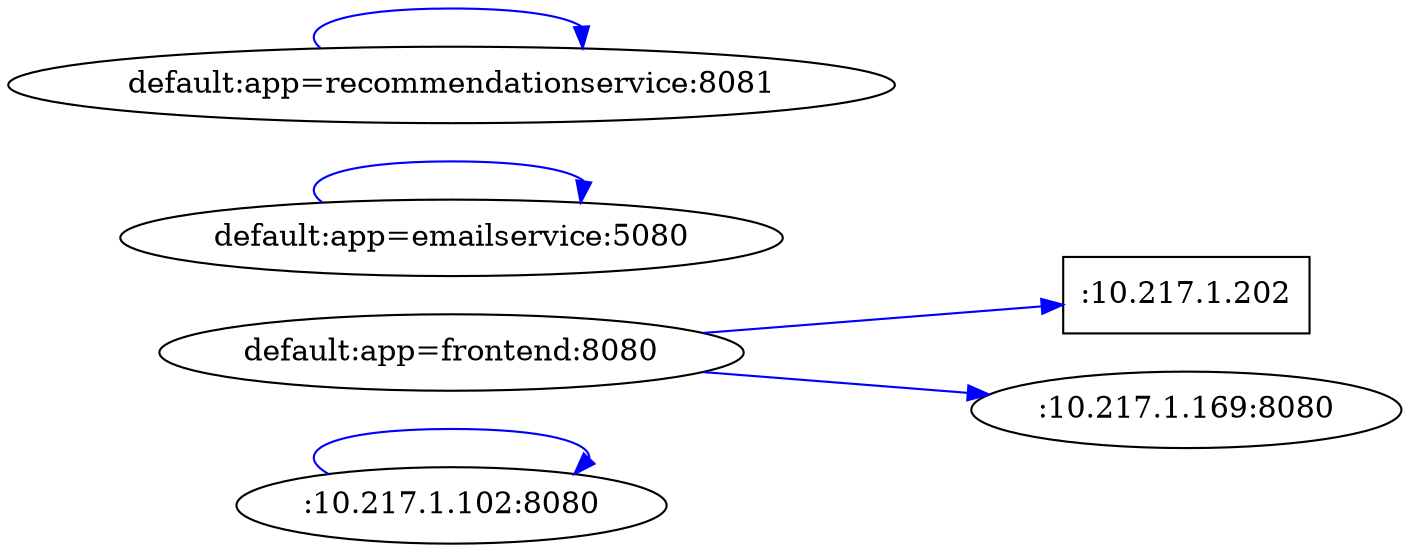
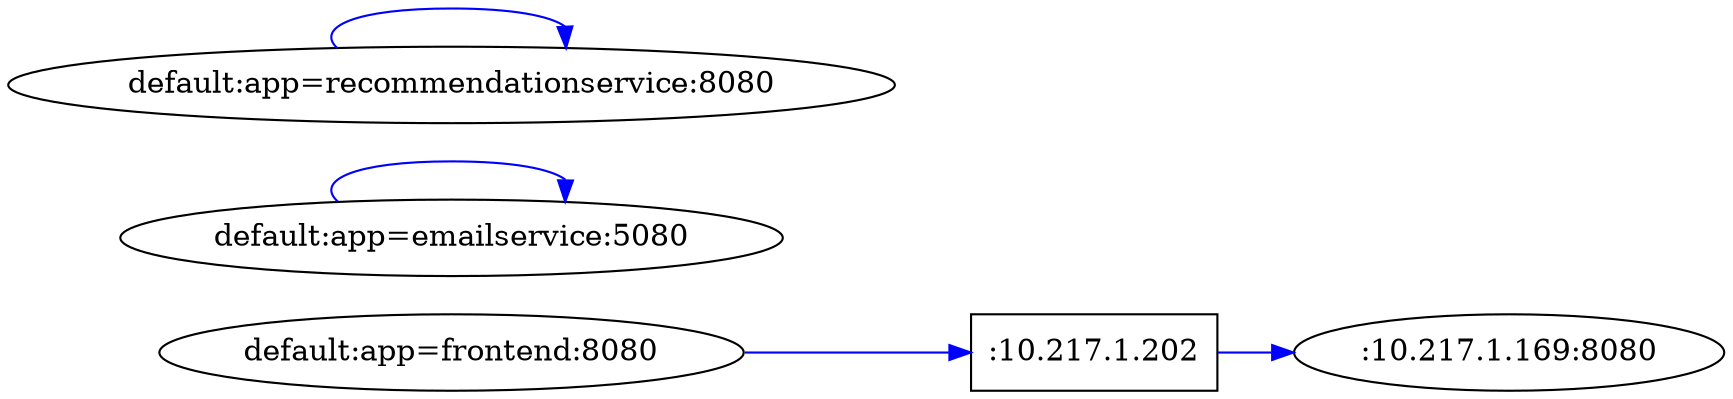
node "default:app=recommendationservice:8081": label "default:app=recommendationservice:8081" -> "default:app=recommendationservice:8080"
edge "default:app=frontend:8080" -> ":10.217.1.169:8080": now ":10.217.1.202" -> ":10.217.1.169:8080"
node ":10.217.1.102:8080": removed
